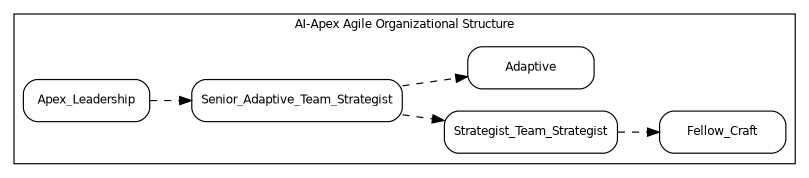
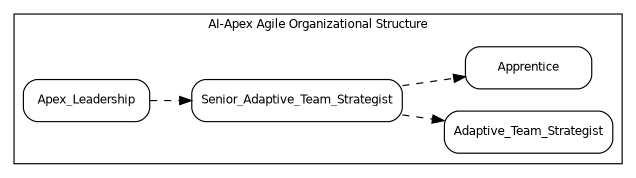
node "Adaptive": label "Adaptive" -> "Apprentice"
node "Strategist_Team_Strategist": label "Strategist_Team_Strategist" -> "Adaptive_Team_Strategist"
node "Fellow_Craft": removed
